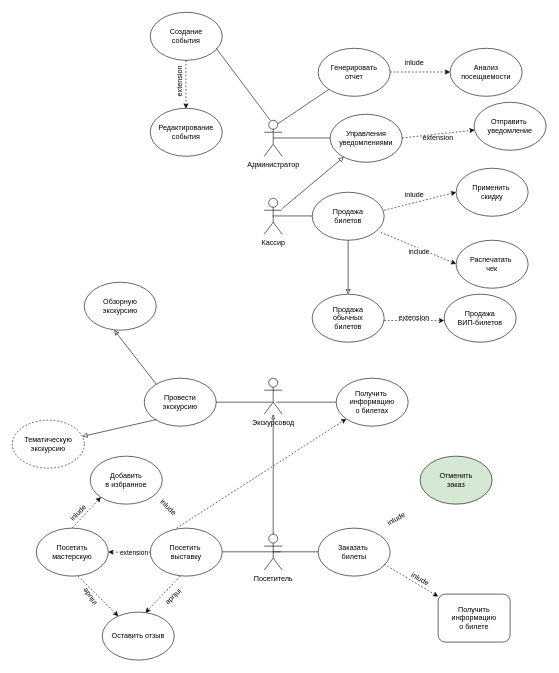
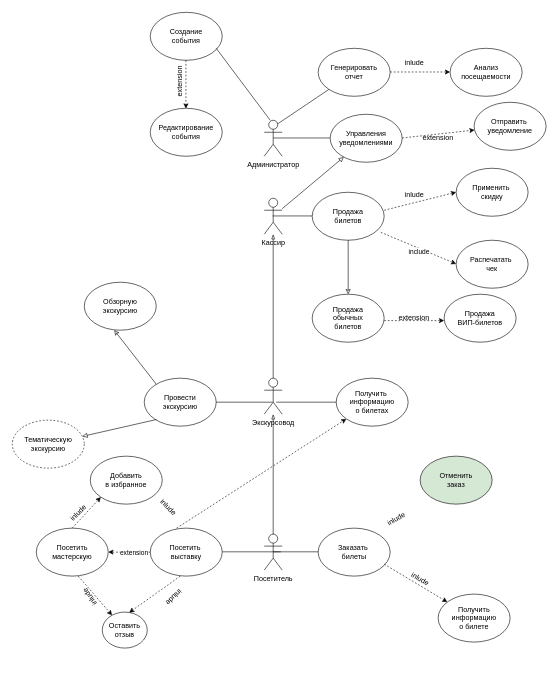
edge "Экскурсовод" -> "Кассир": added
node "Получить информацию о билете": shape rounded rectangle -> ellipse
node "Оставить отзыв": size 72x48 -> 45x36
